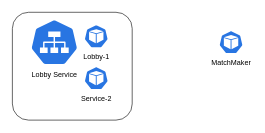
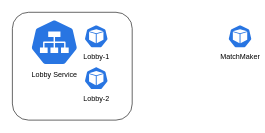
node "MatchMaker": moved (231, 42) -> (240, 36)
node "Service-2": label "Service-2" -> "Lobby-2"
